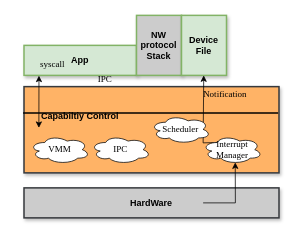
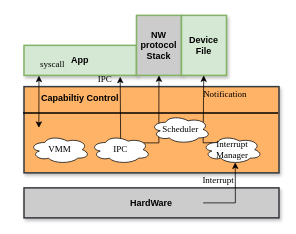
edge "NW protocol Stack" -- "App": added
node "Capabiltiy Control": moved (80, 117) -> (80, 98)
node "Interrupt": added
